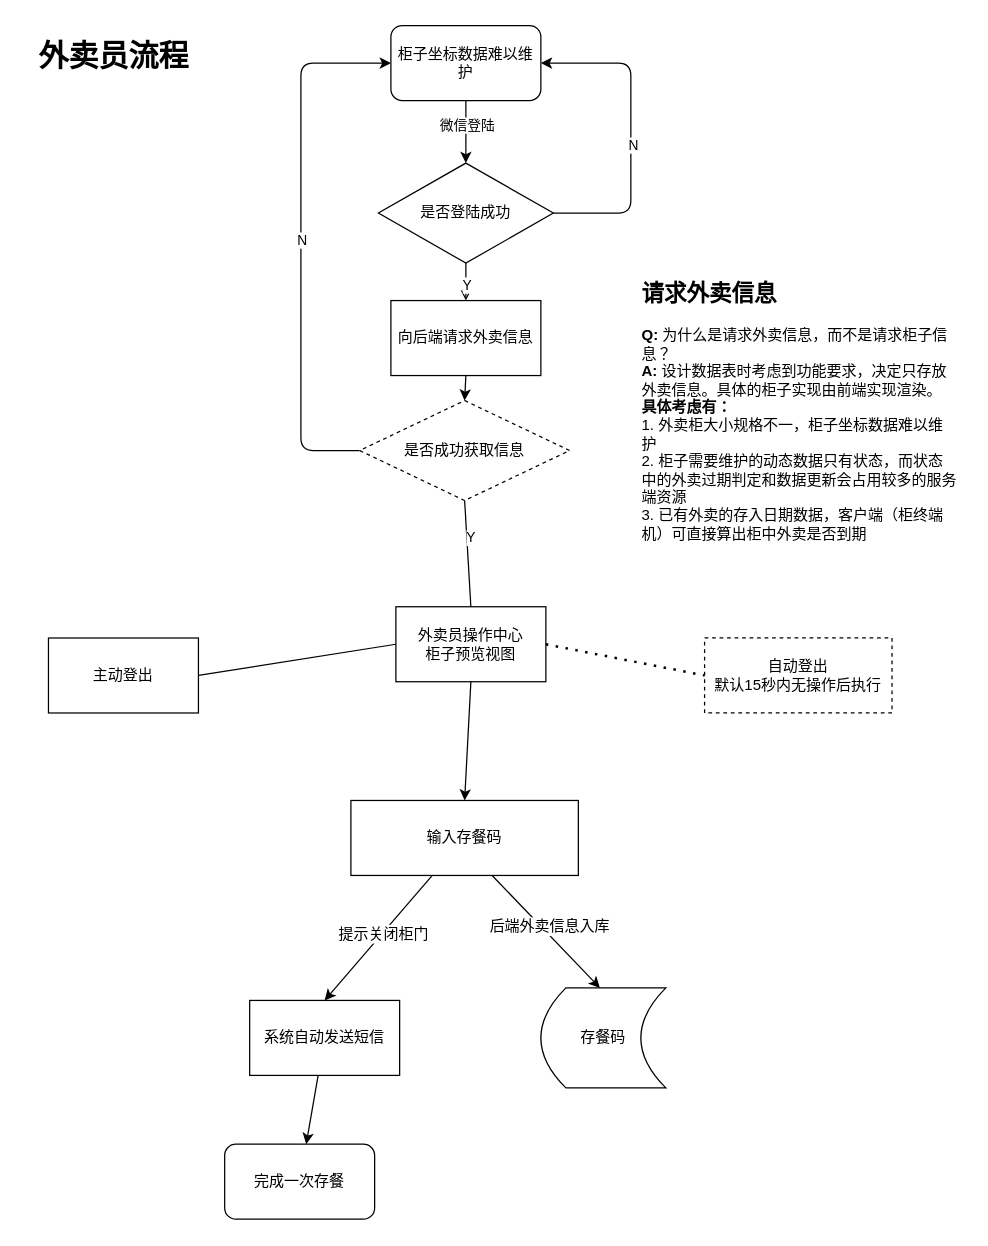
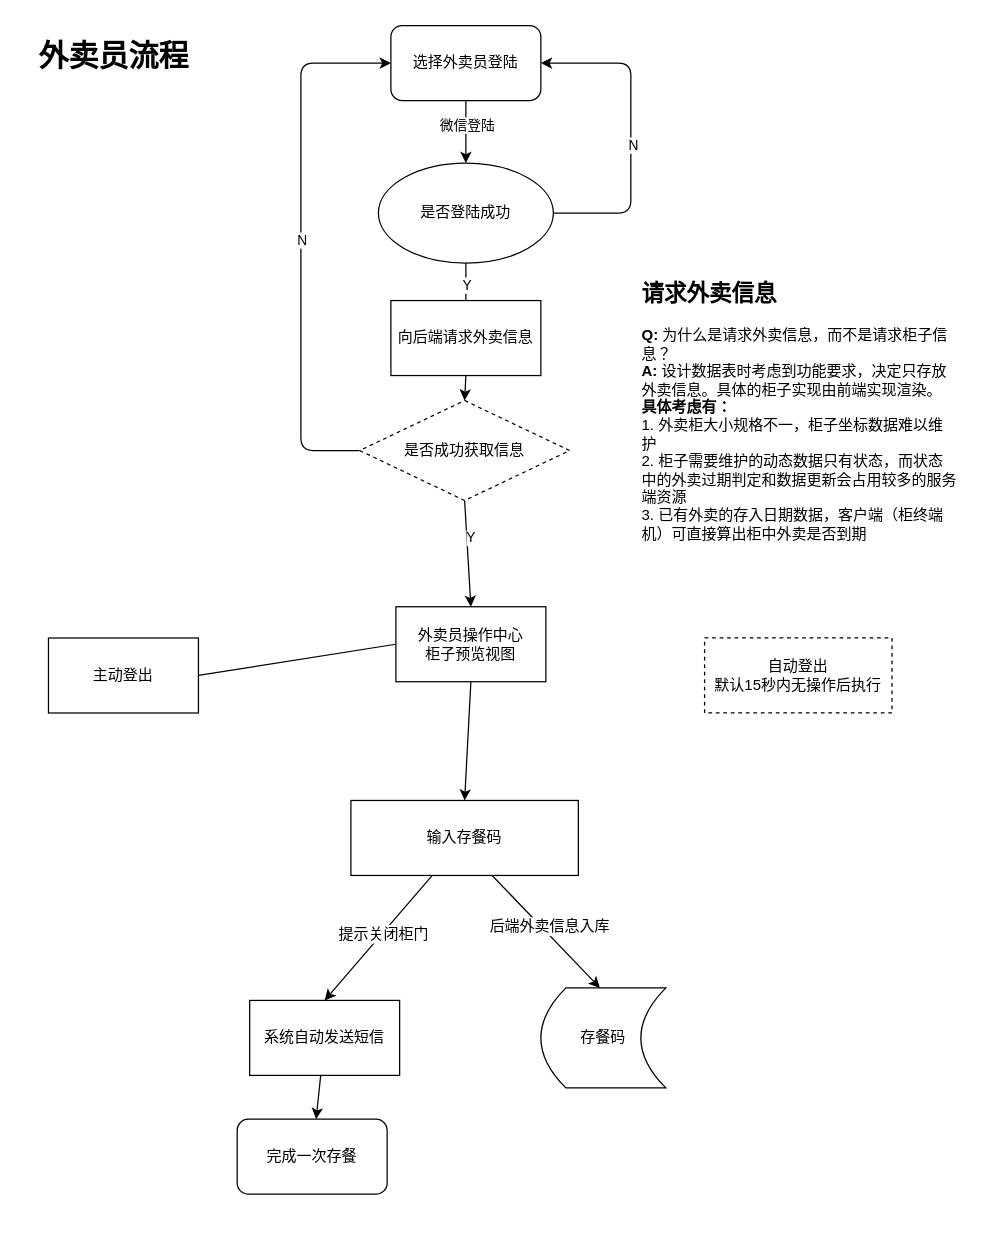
node "柜子坐标数据难以维护": label "柜子坐标数据难以维护" -> "选择外卖员登陆"
node "是否登陆成功": shape diamond -> ellipse
edge "是否登陆成功" -> "向后端请求外卖信息": arrowhead open -> none
edge "是否成功获取信息" -- "外卖员操作中心 柜子预览视图": arrowhead none -> classic
edge "外卖员操作中心 柜子预览视图" -- "自动登出 默认15秒内无操作后执行": removed
node "完成一次存餐": moved (299, 1182) -> (312, 1157)
